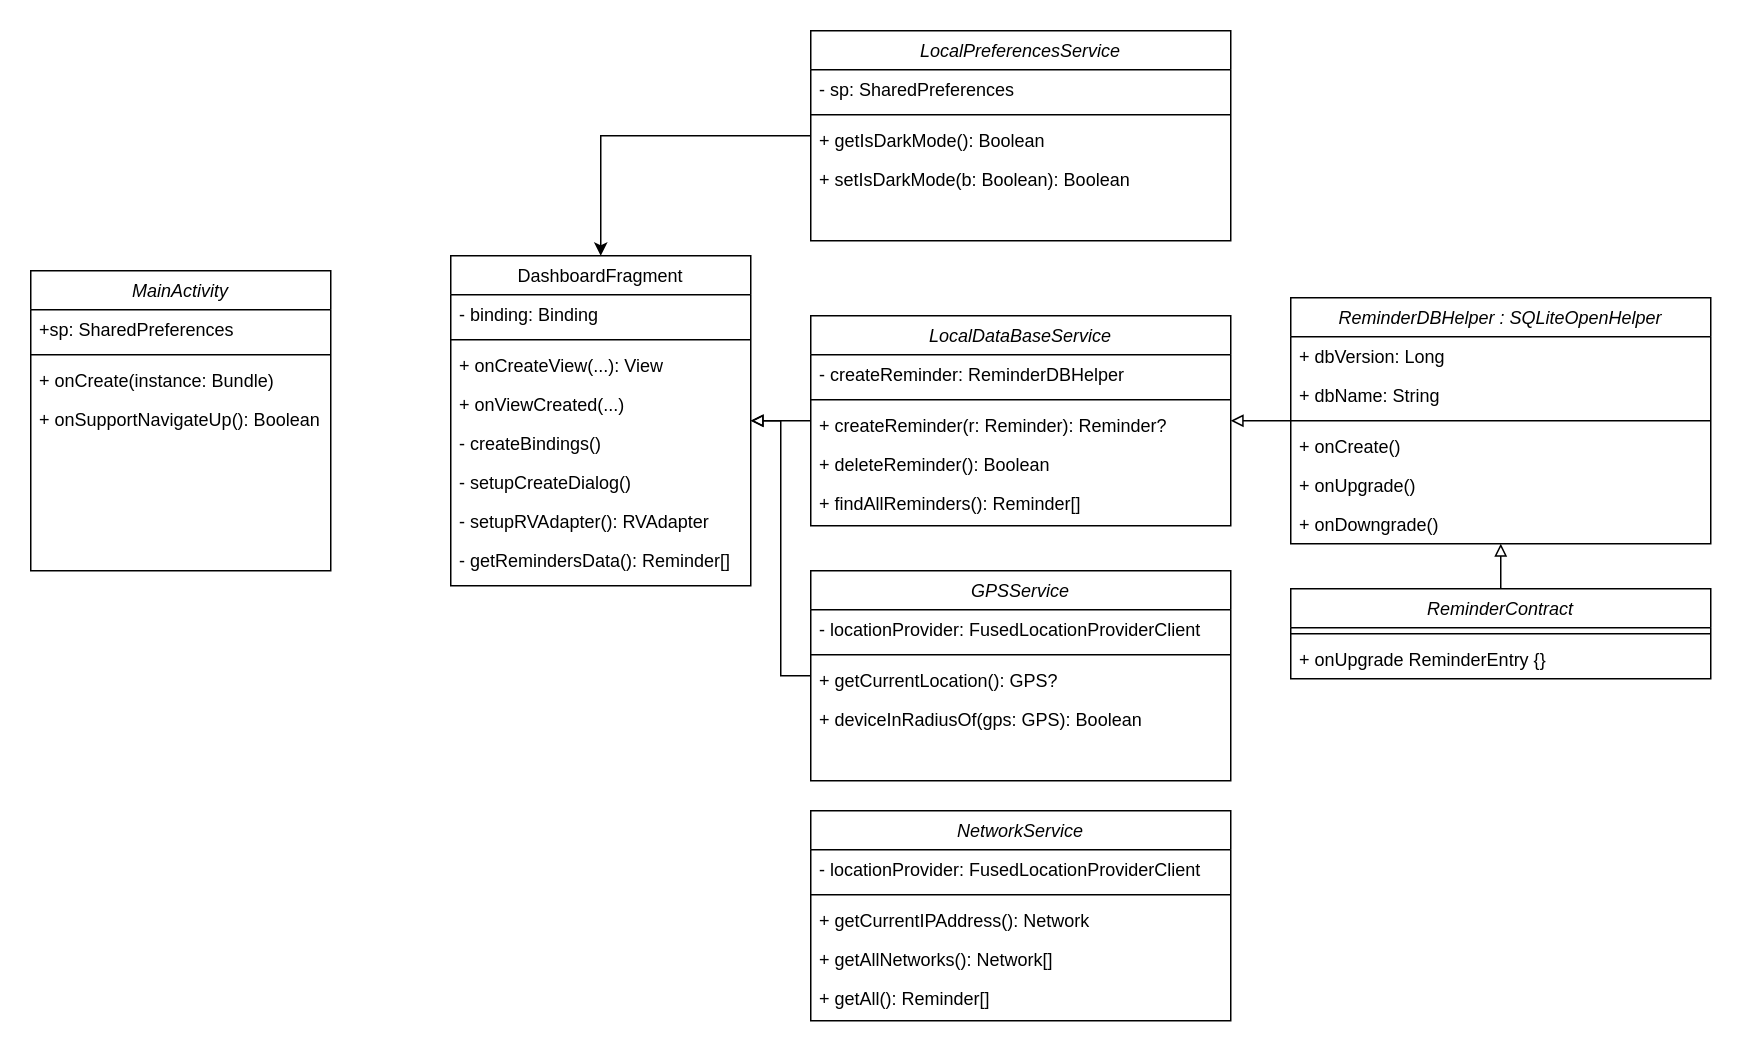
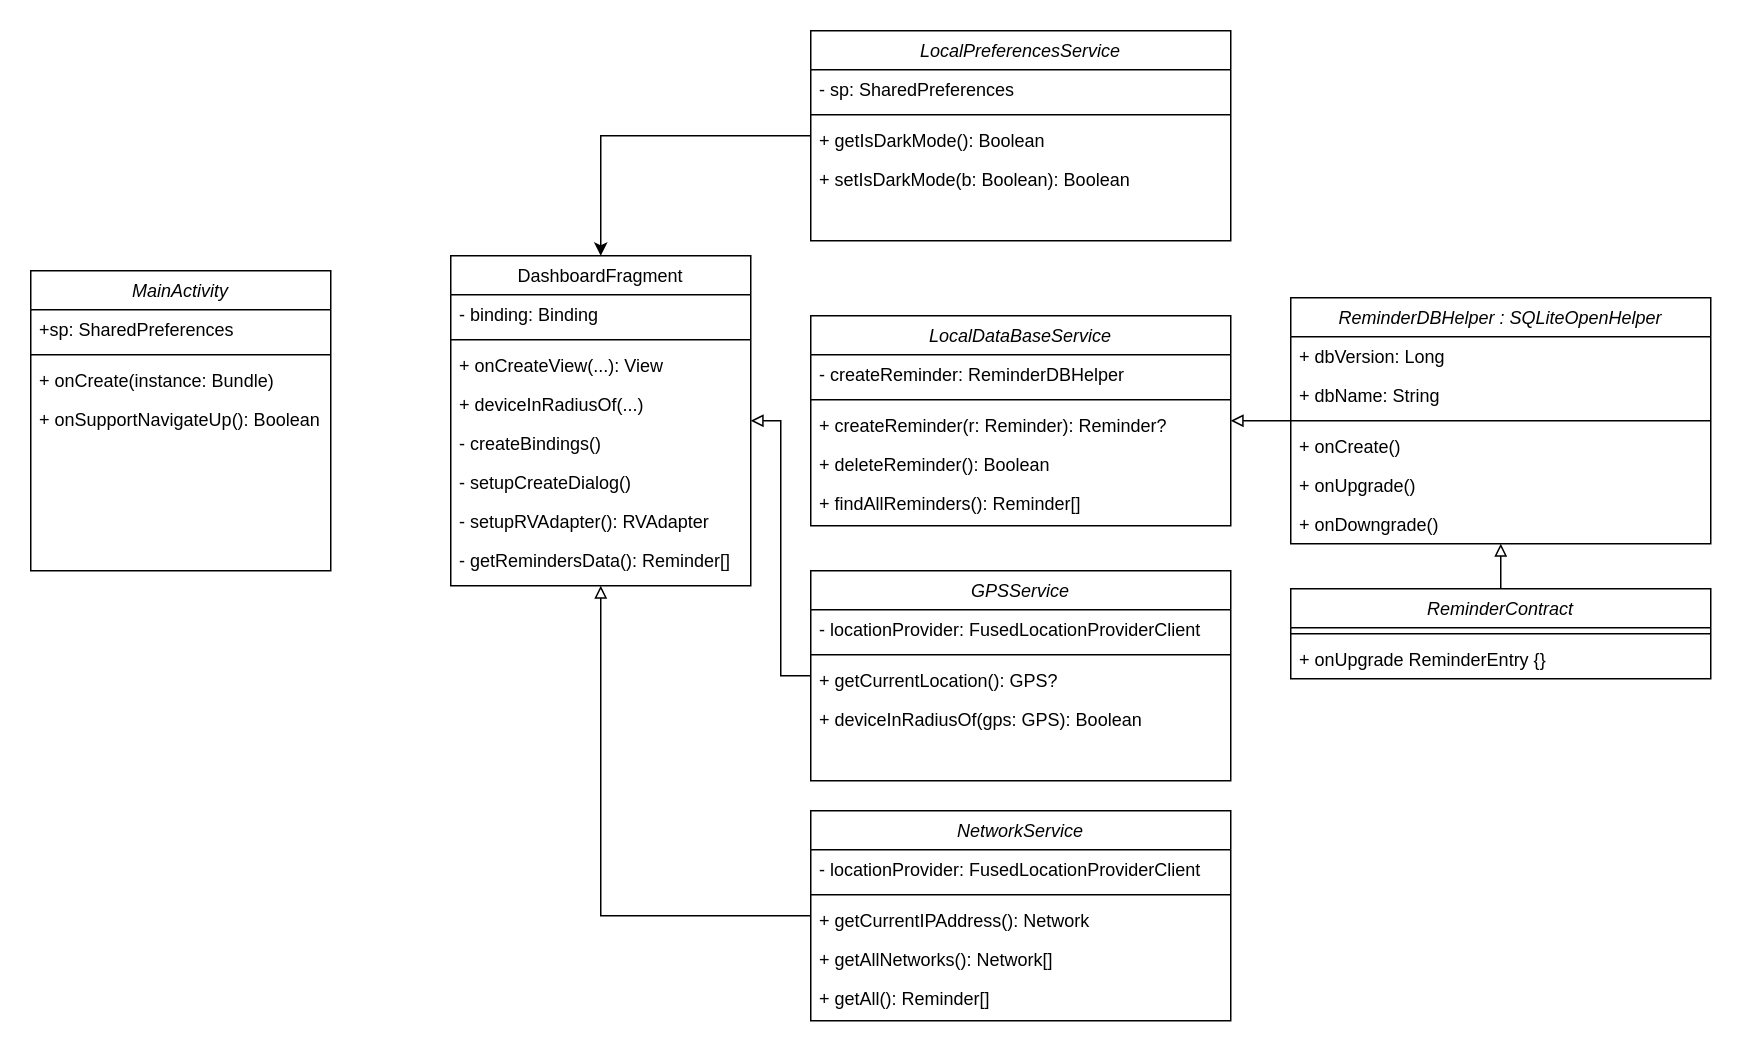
node "+ onViewCreated(...)": label "+ onViewCreated(...)" -> "+ deviceInRadiusOf(...)"
edge "LocalDataBaseService" -> "DashboardFragment": removed
edge "NetworkService" -> "DashboardFragment": added
